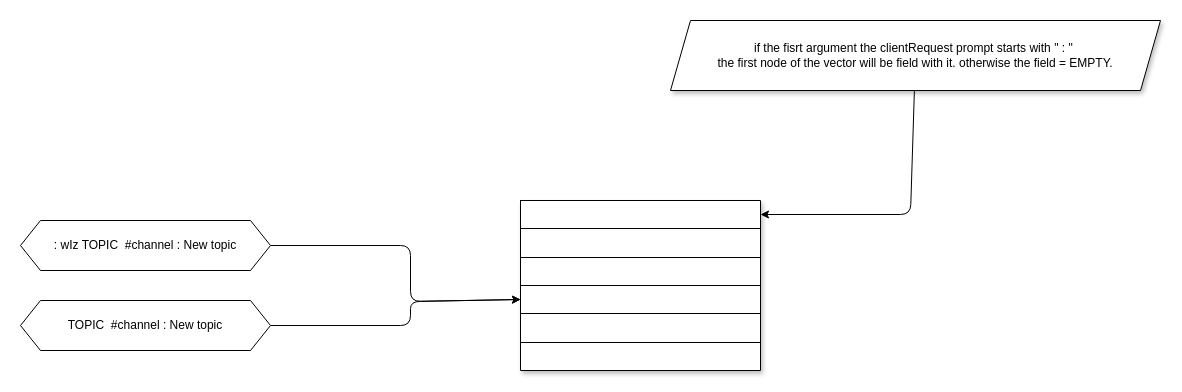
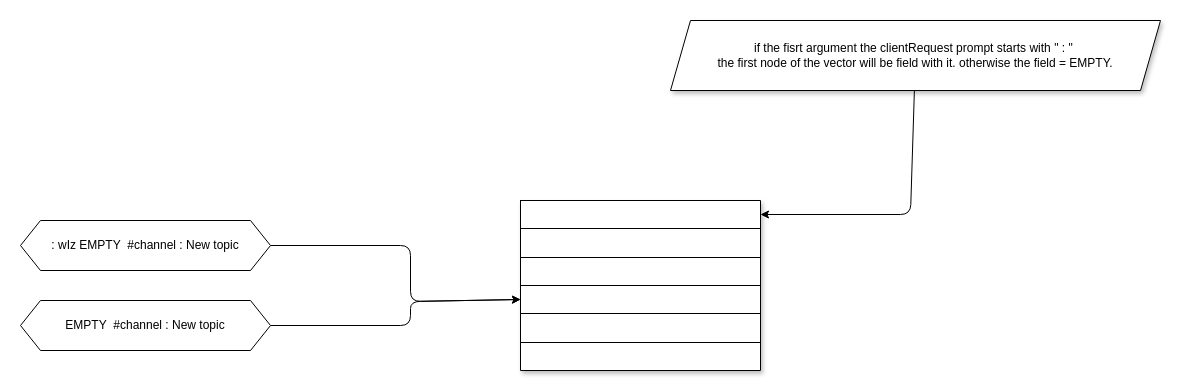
node ": wIz TOPIC #channel : New topic": label ": wIz TOPIC #channel : New topic" -> ": wIz EMPTY #channel : New topic"
node "TOPIC #channel : New topic": label "TOPIC #channel : New topic" -> "EMPTY #channel : New topic"
